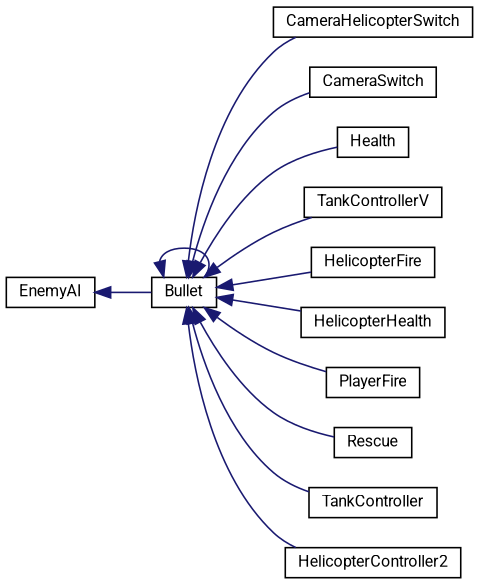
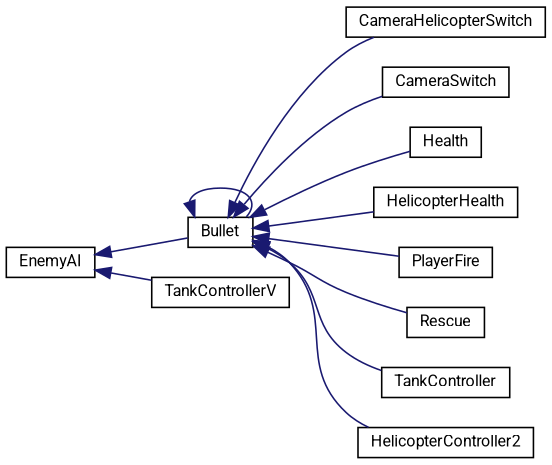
edge "TankControllerV" -> "Bullet": now "TankControllerV" -> "EnemyAI"
node "HelicopterFire": removed
